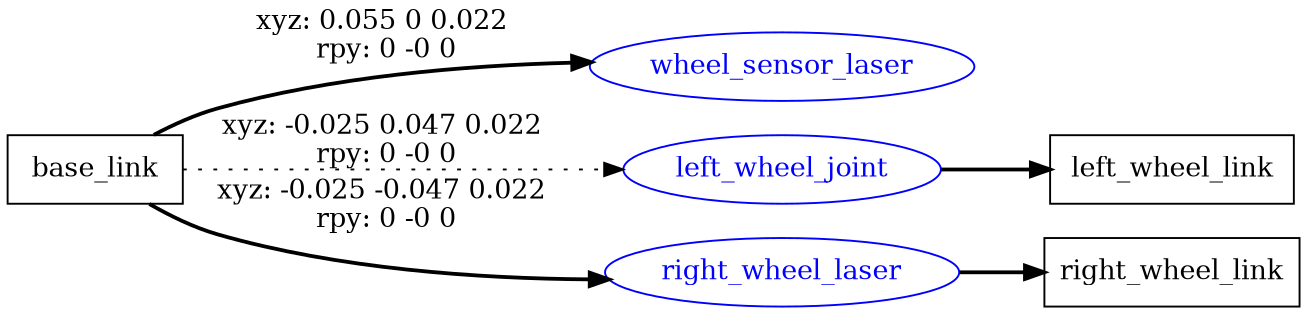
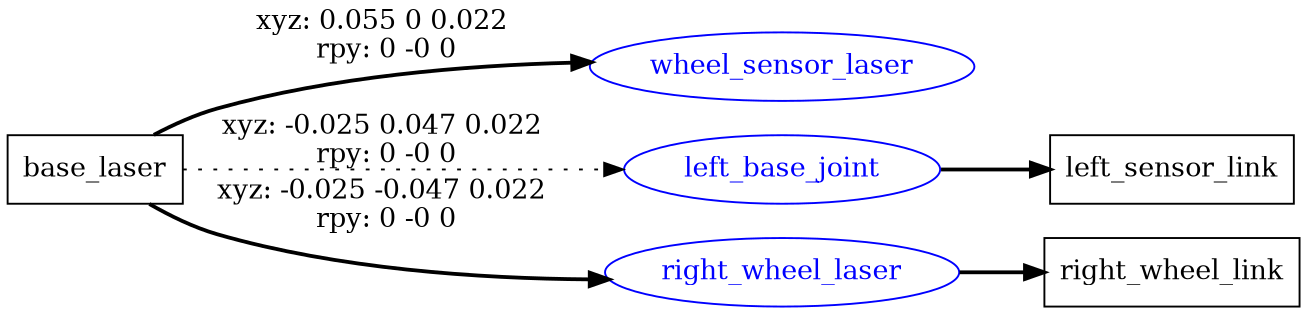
node "base_link": label "base_link" -> "base_laser"
node "left_wheel_joint": label "left_wheel_joint" -> "left_base_joint"
node "left_wheel_link": label "left_wheel_link" -> "left_sensor_link"
